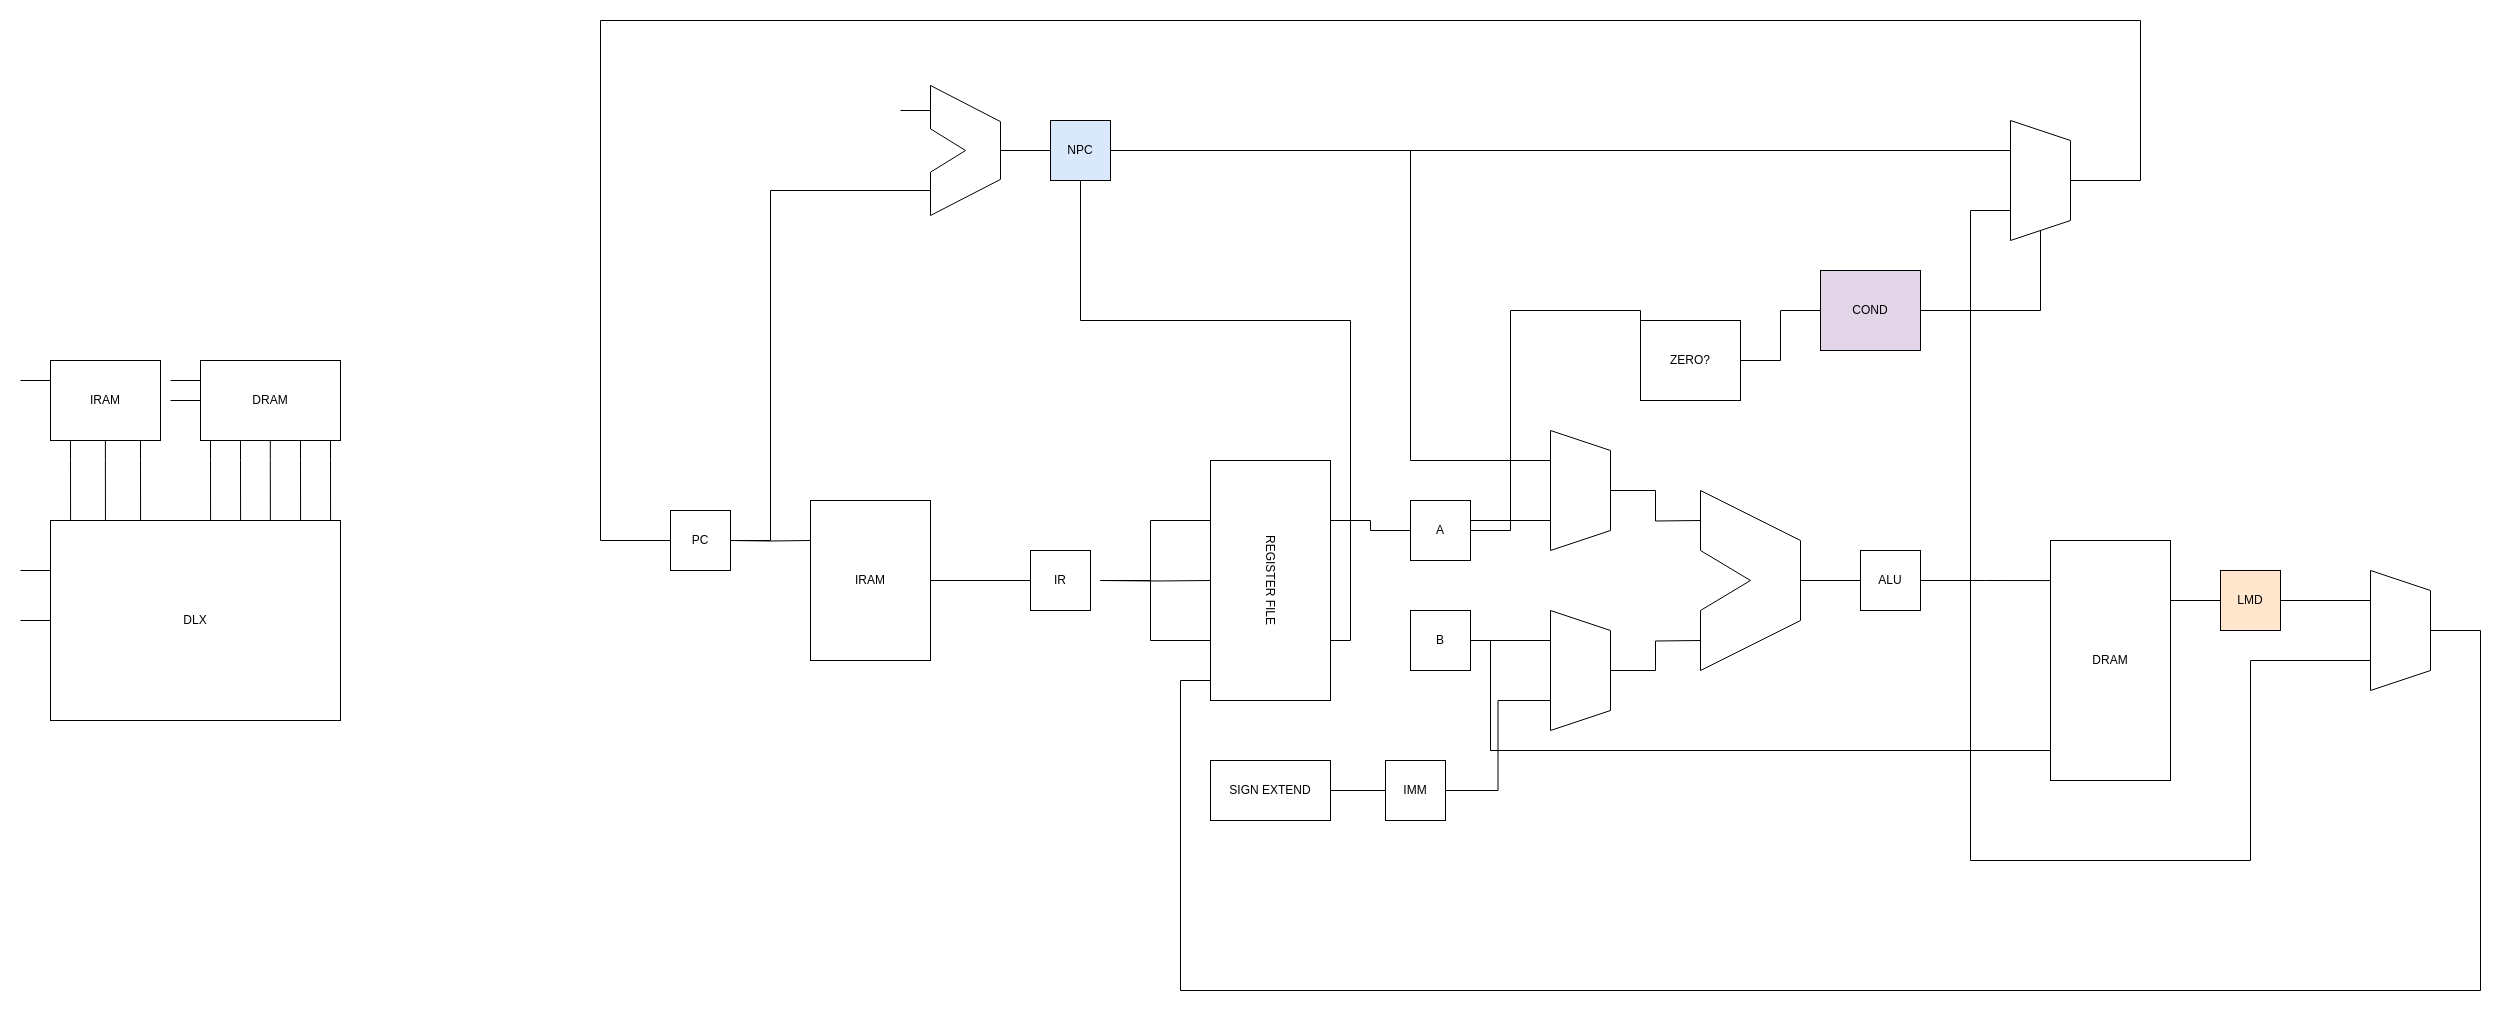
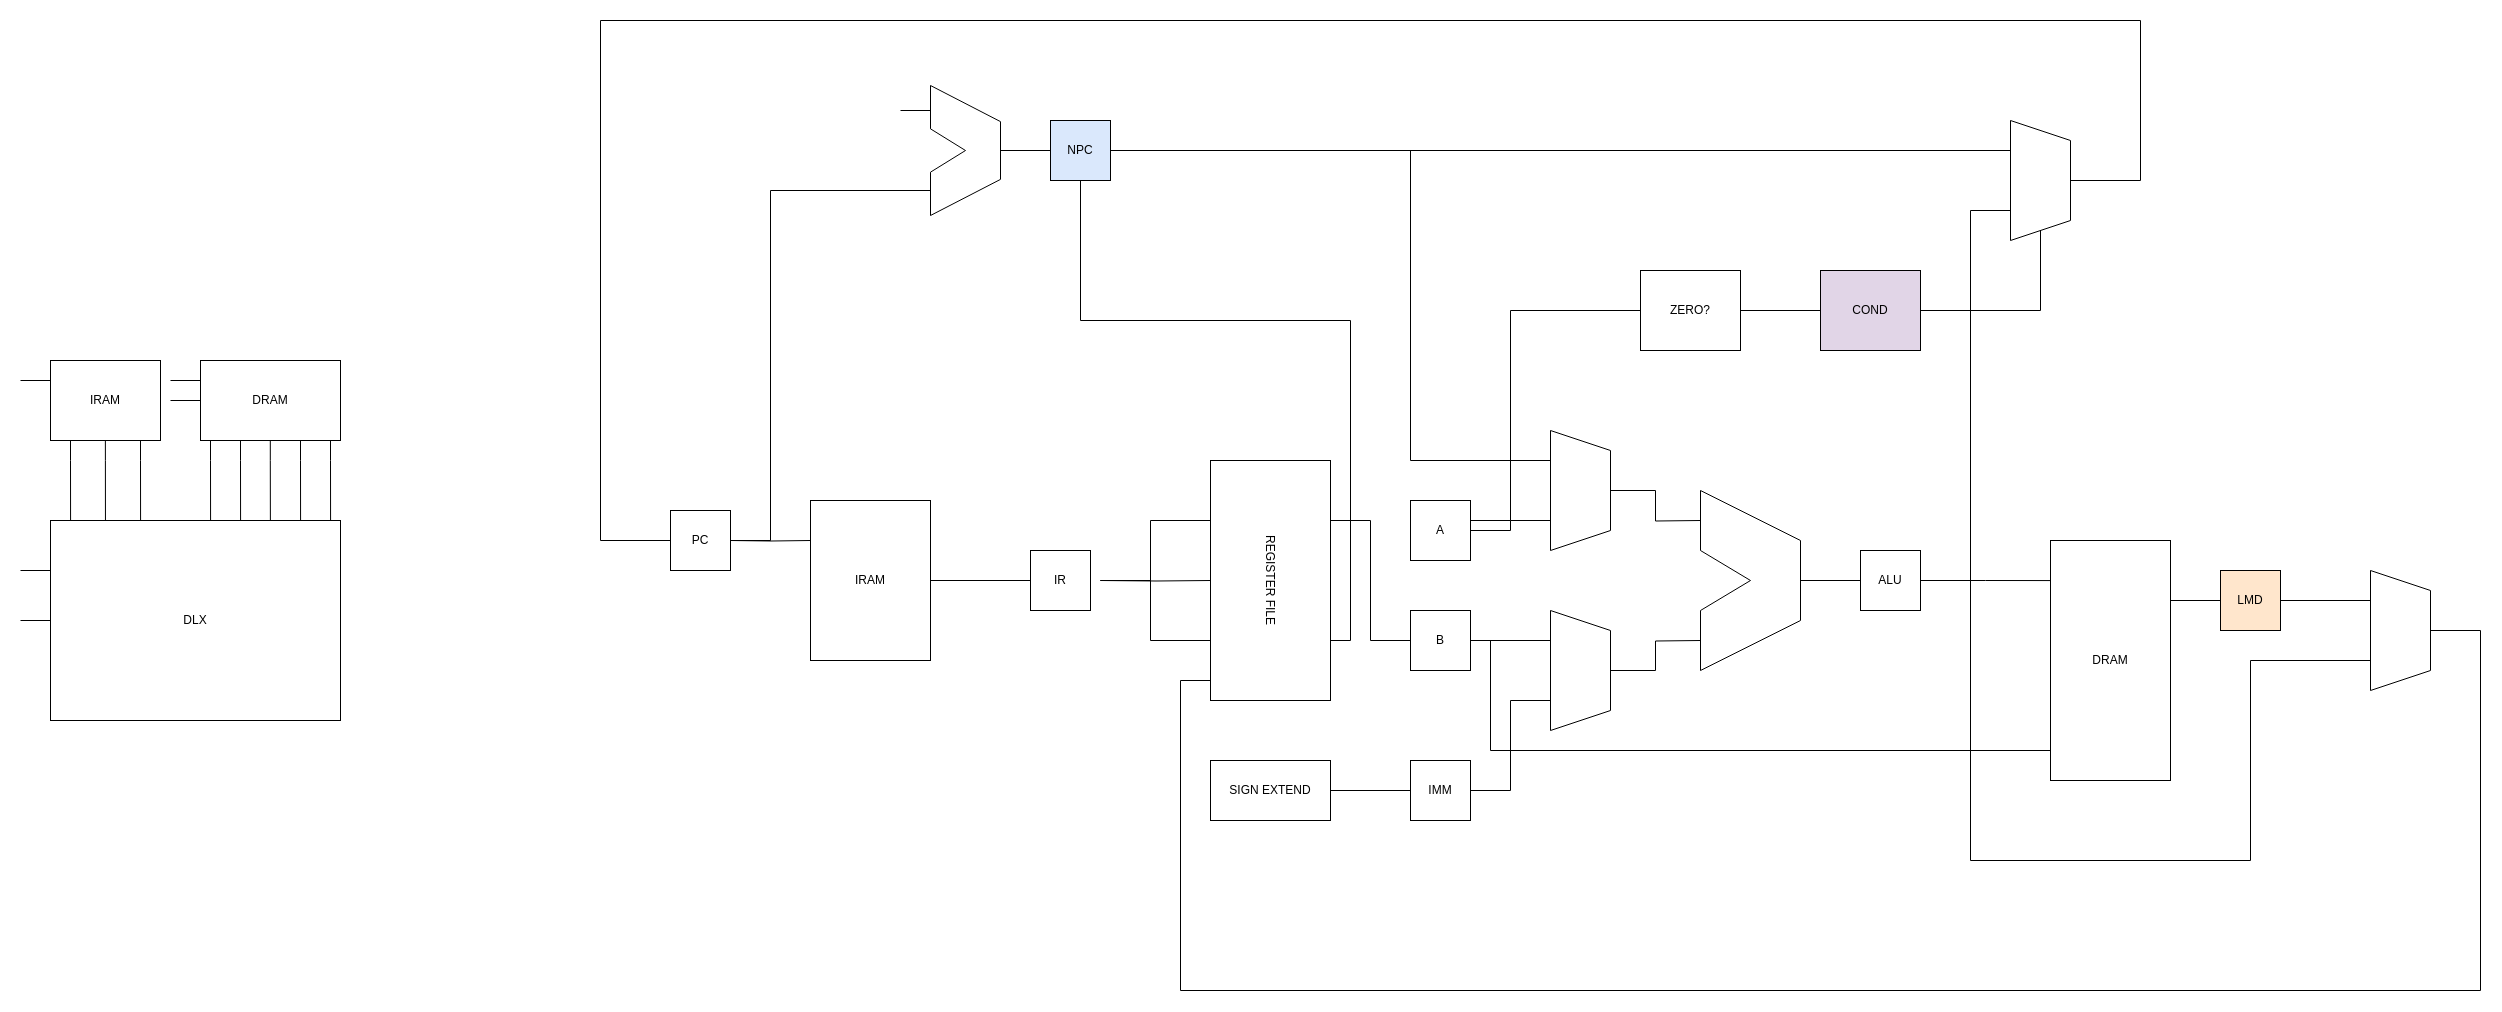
node "ZERO?": moved (1691, 361) -> (1691, 311)
edge "A" -- "REGISTER FILE": now "B" -- "REGISTER FILE"
node "IMM": moved (1416, 791) -> (1441, 791)
